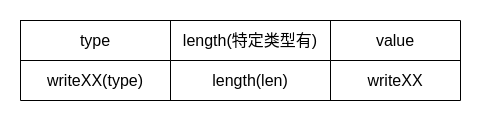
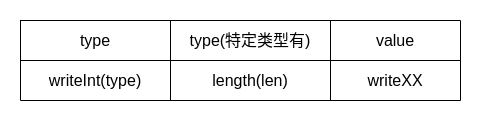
node "length(特定类型有)": label "length(特定类型有)" -> "type(特定类型有)"
node "writeXX(type)": label "writeXX(type)" -> "writeInt(type)"
